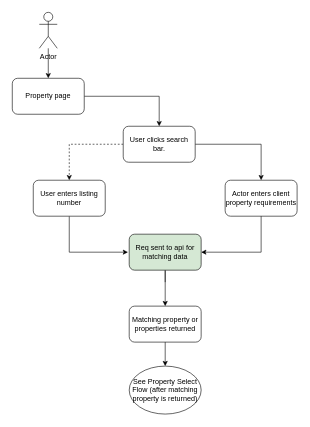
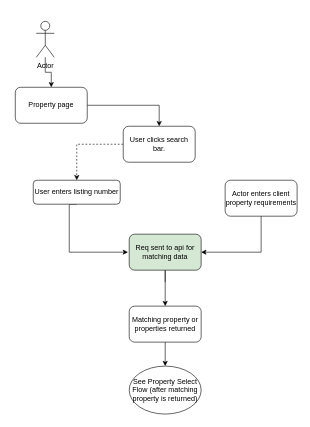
node "Actor": moved (48, 30) -> (45, 39)
node "Property page": moved (48, 96) -> (51, 105)
edge "User clicks search bar." -> "Actor enters client property requirements": removed
node "User enters listing number": size 72x36 -> 87x24
